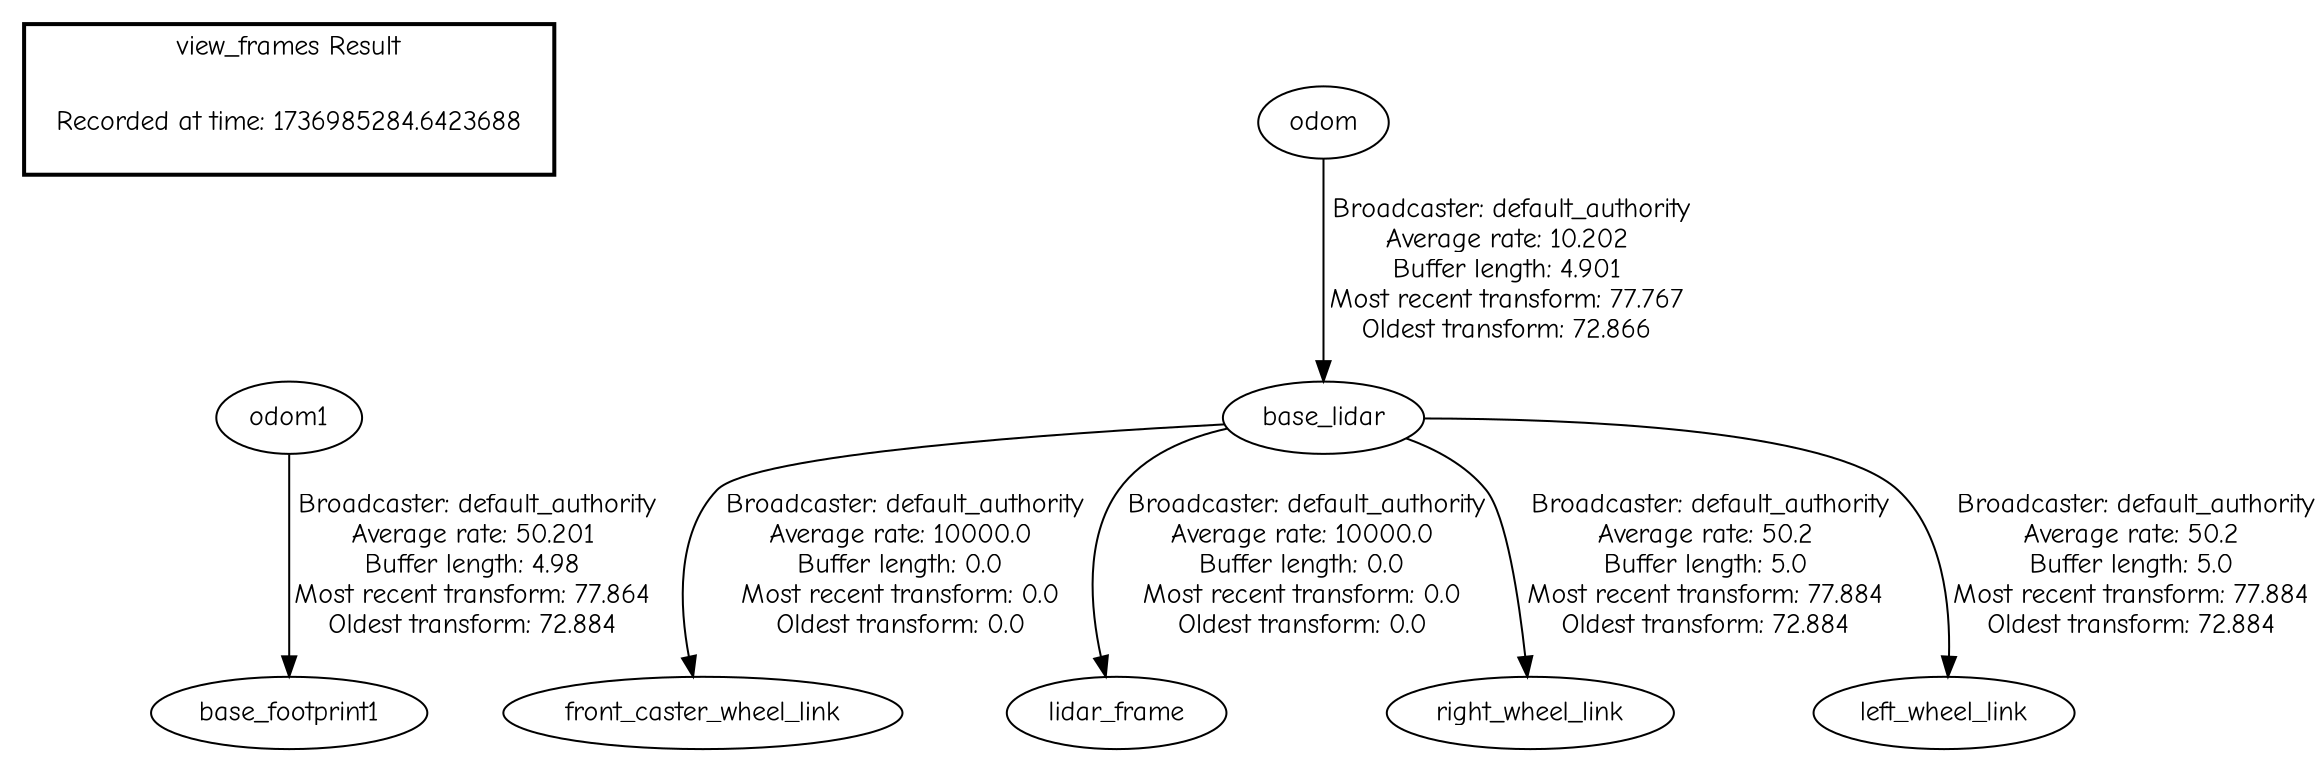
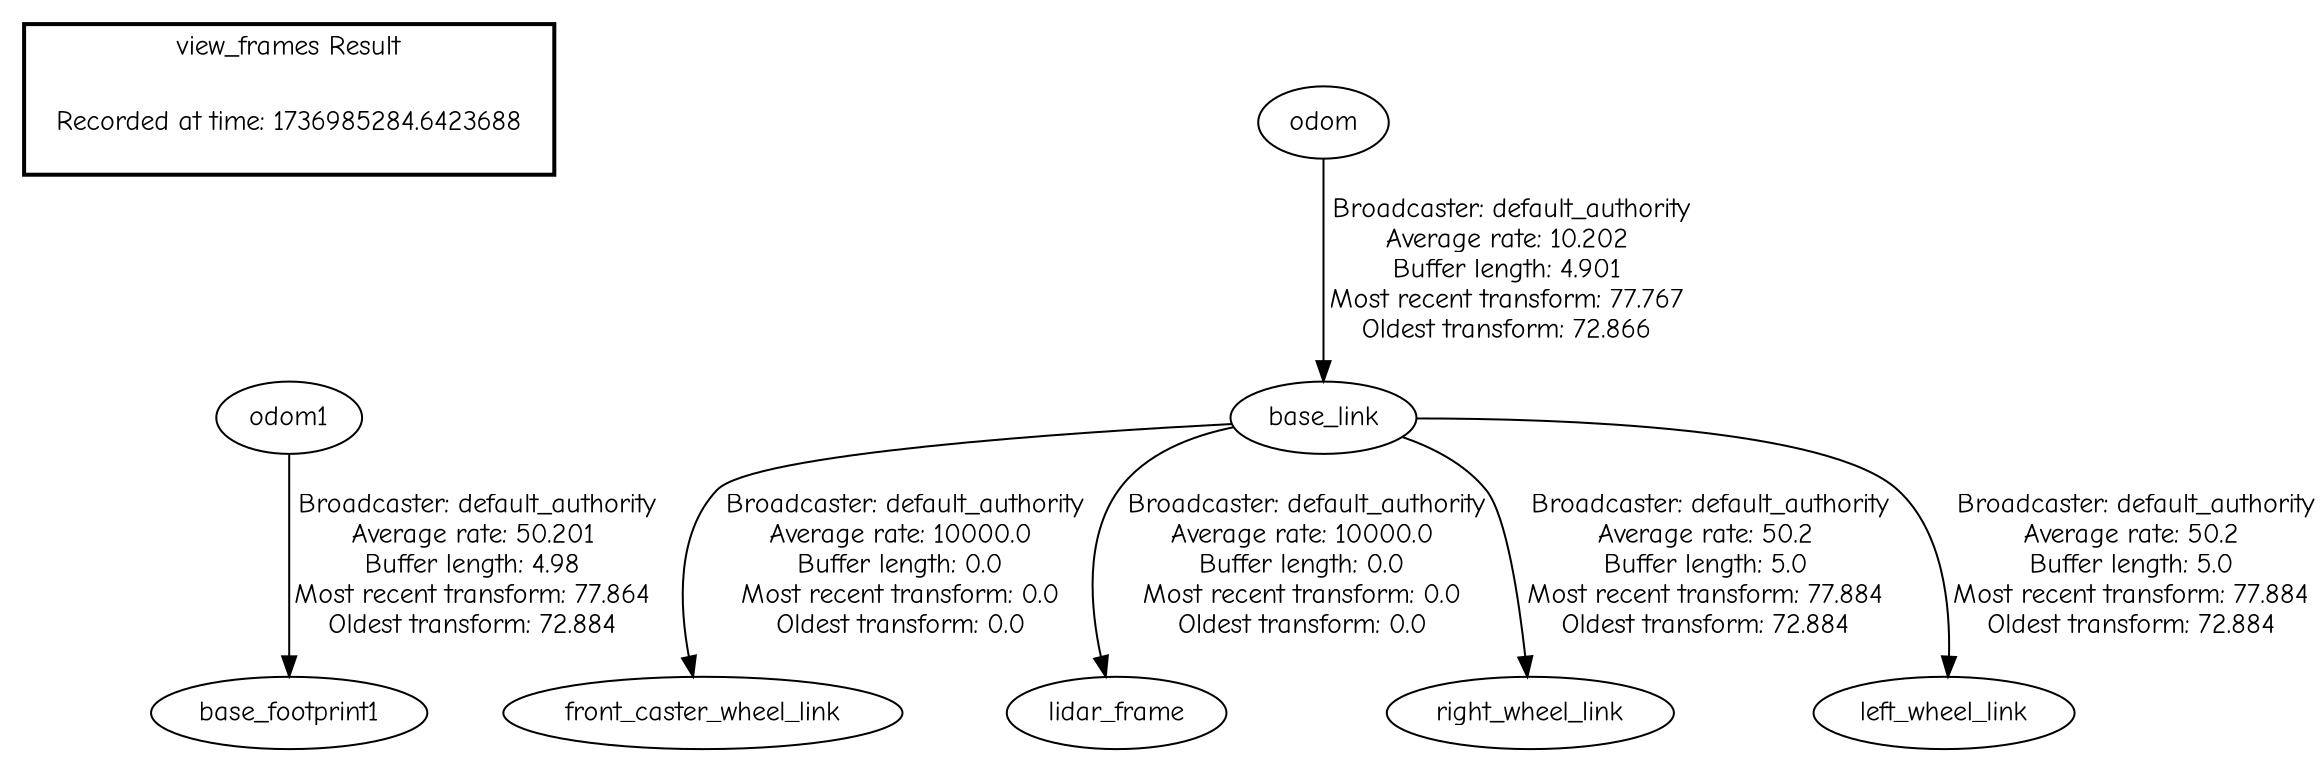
node "base_lidar": label "base_lidar" -> "base_link"
